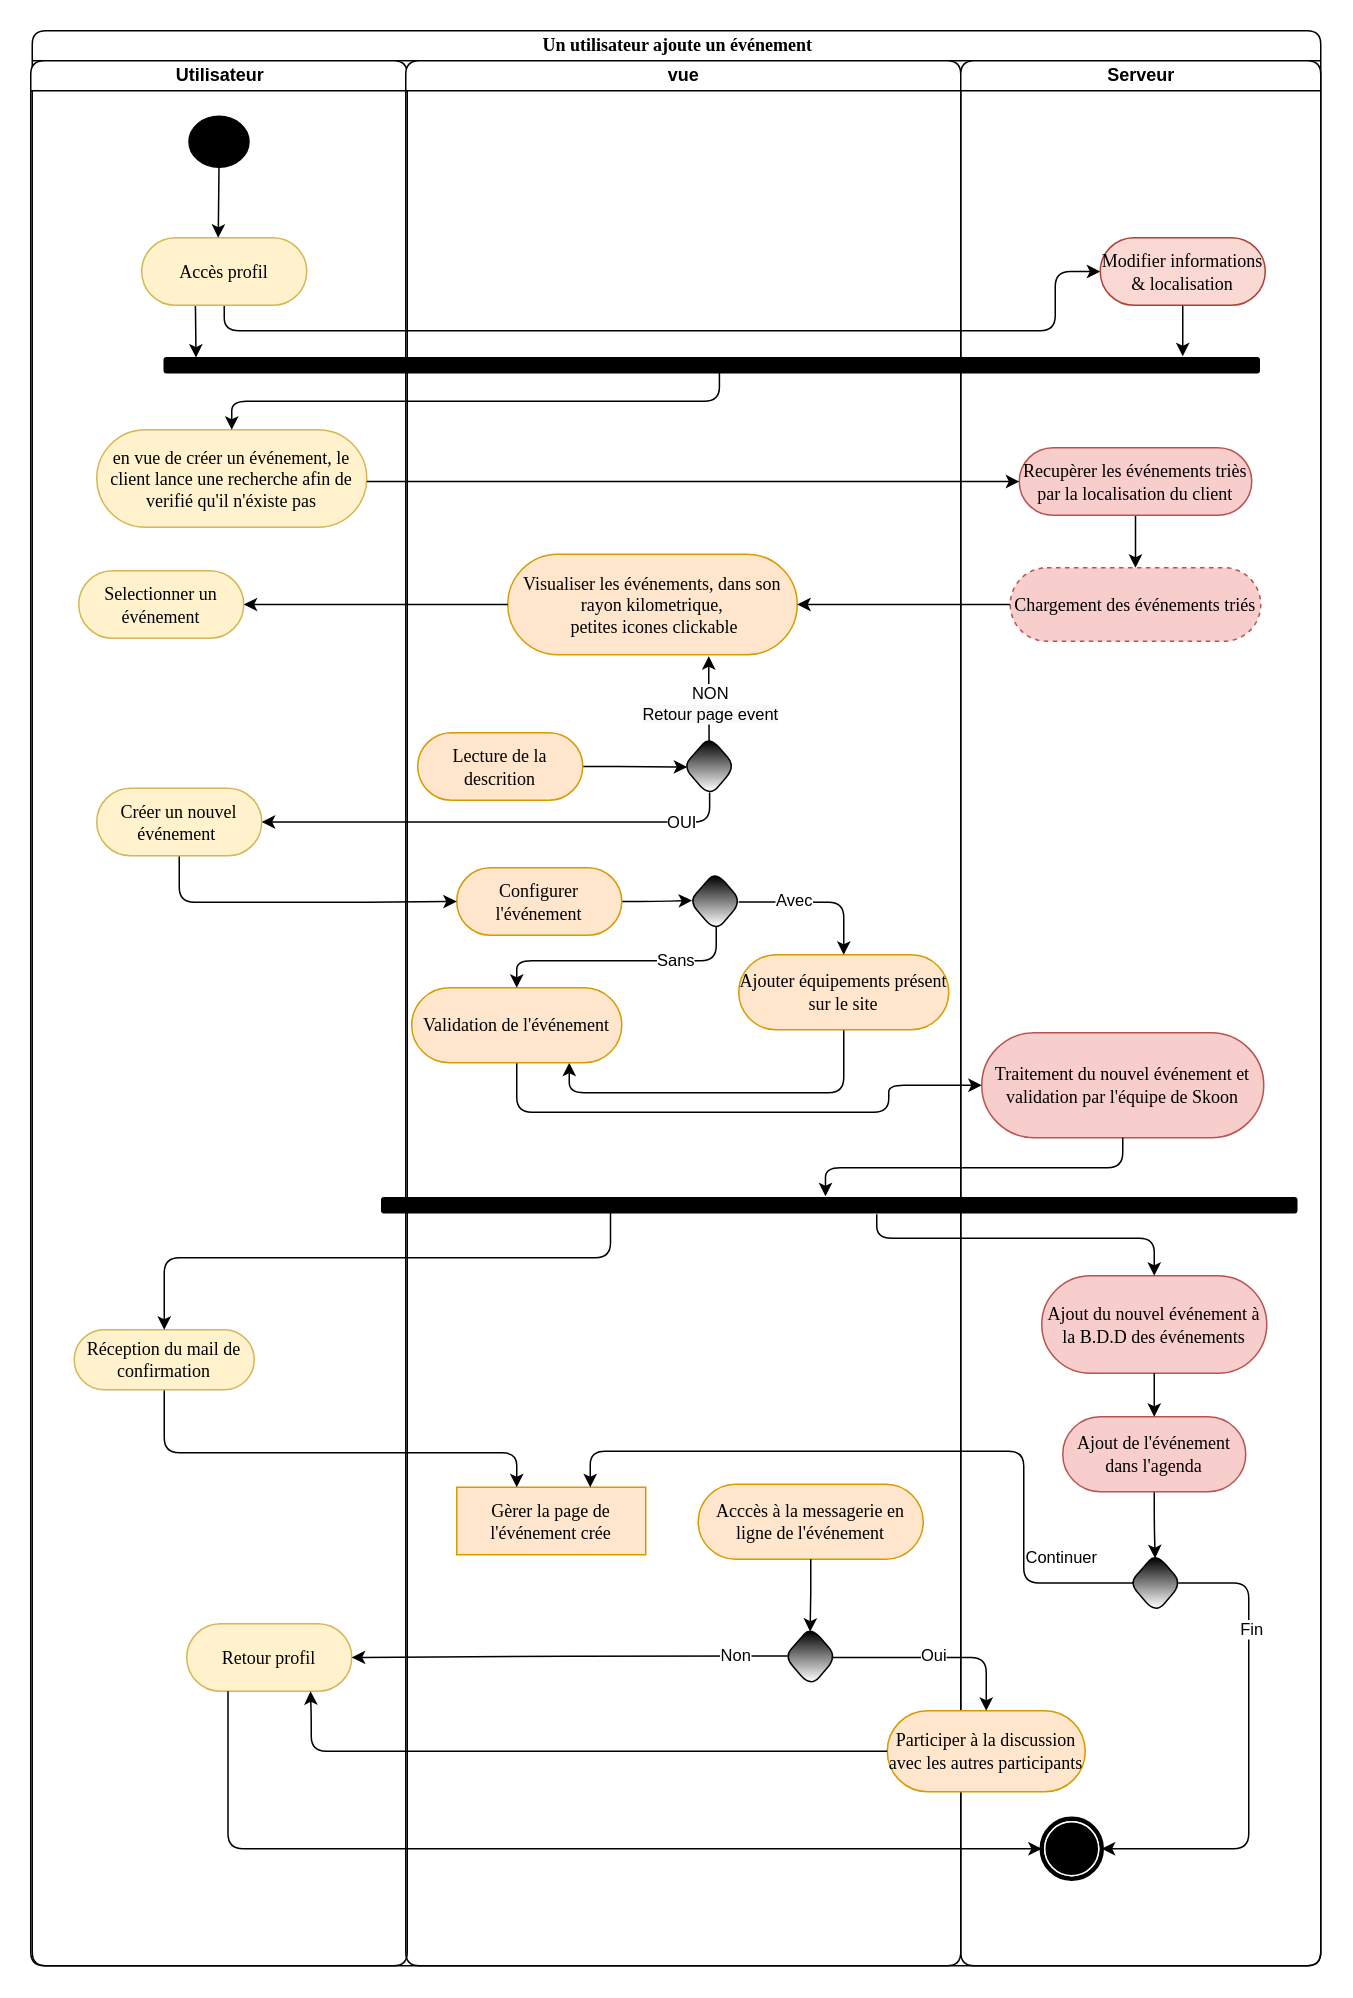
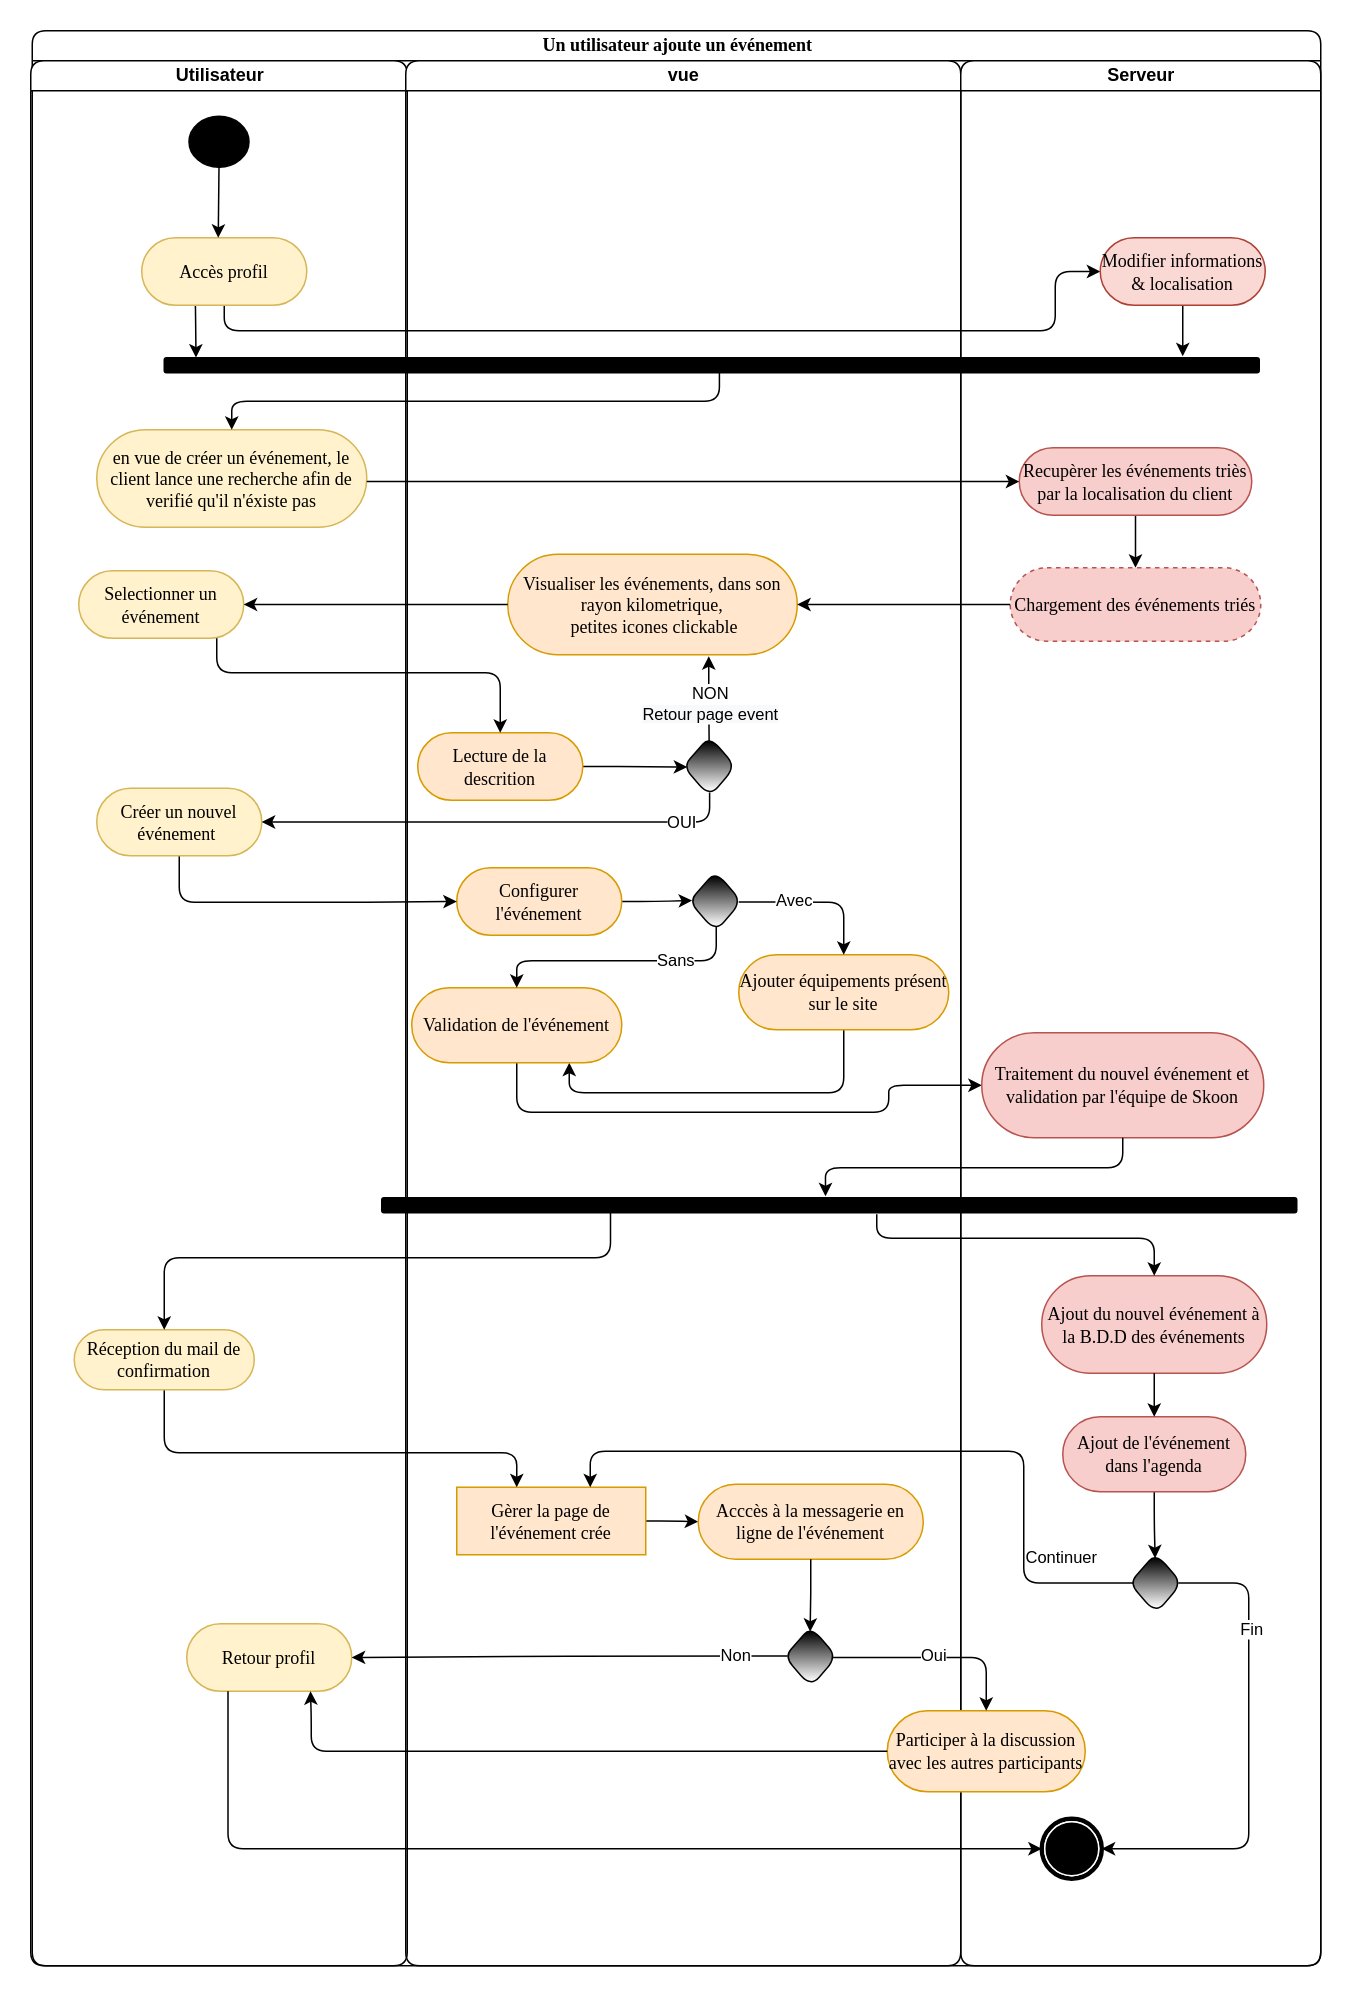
edge "Selectionner un événement" -> "Lecture de la descrition": added
edge "Gèrer la page de l'événement crée" -> "Acccès à la messagerie en ligne de l'événement": added
